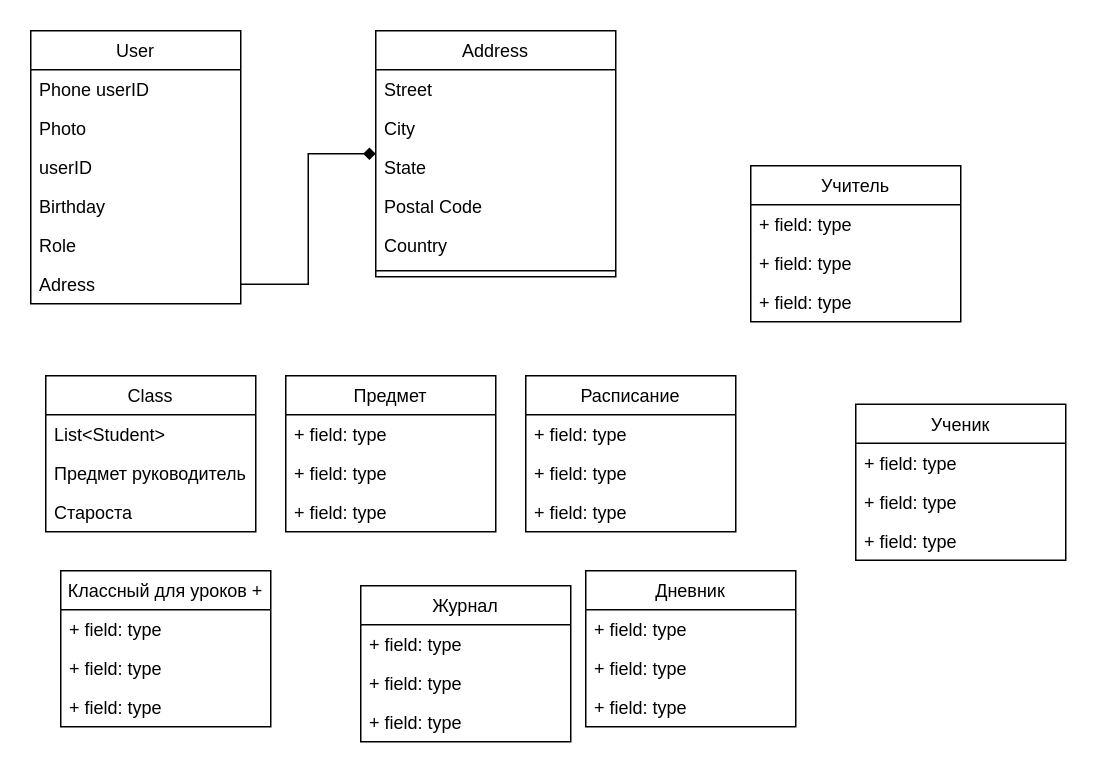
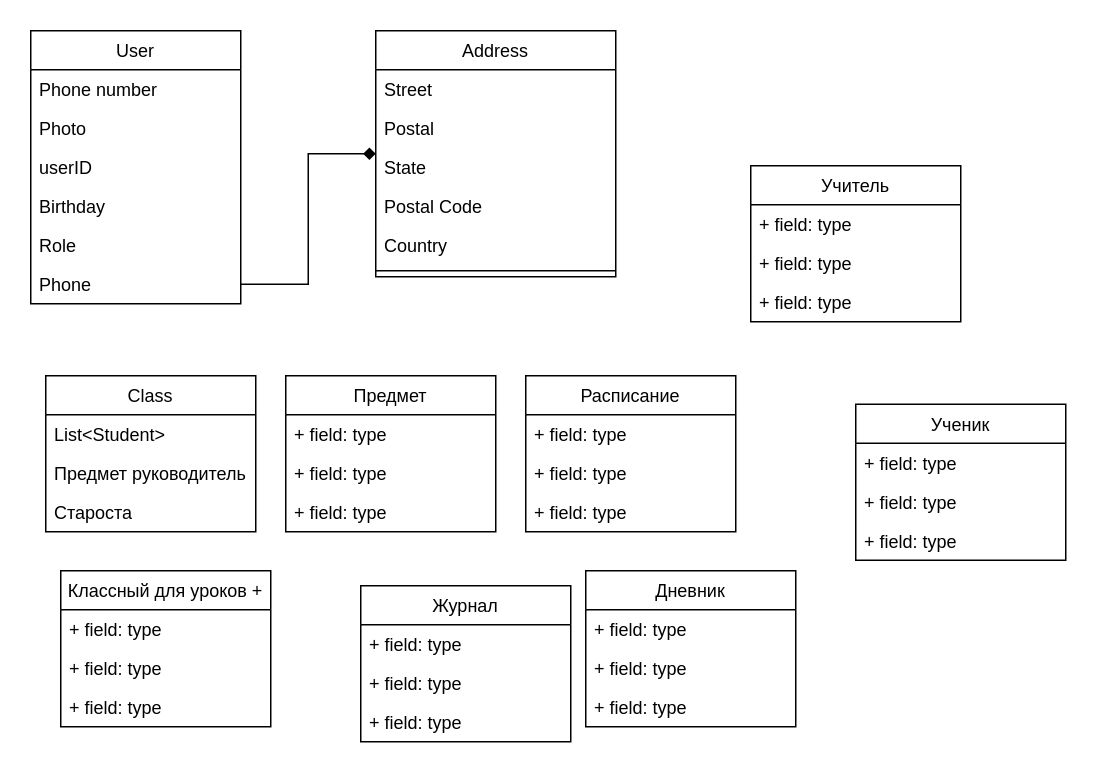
node "Phone userID": label "Phone userID" -> "Phone number"
node "City": label "City" -> "Postal"
node "Adress": label "Adress" -> "Phone"
